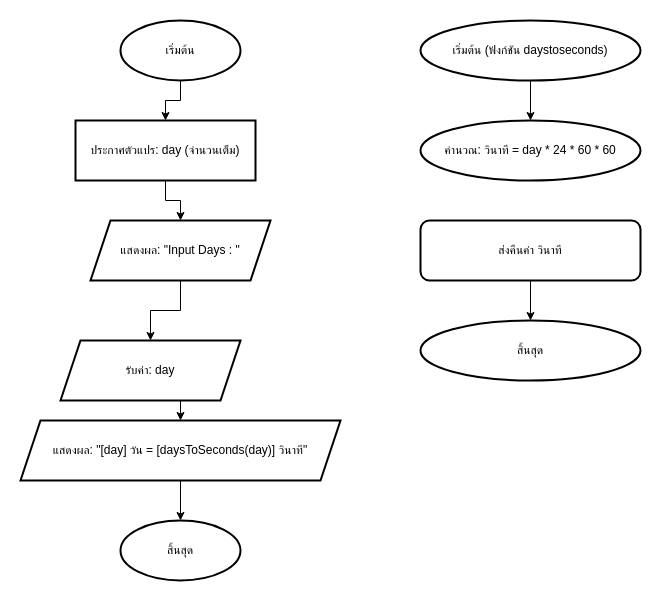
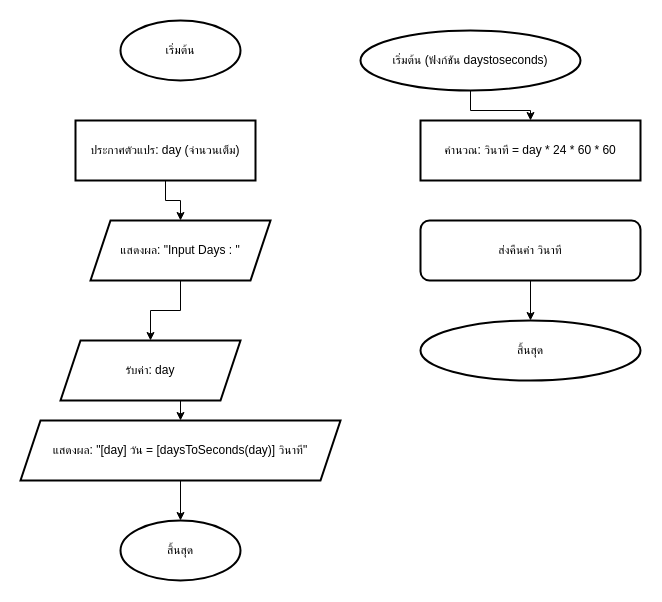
node "เริ่มต้น (ฟังก์ชัน daystoseconds)": moved (531, 51) -> (471, 61)
edge "เริ่มต้น" -> "ประกาศตัวแปร: day (จำนวนเต็ม)": removed
node "คำนวณ: วินาที = day * 24 * 60 * 60": shape ellipse -> rectangle
